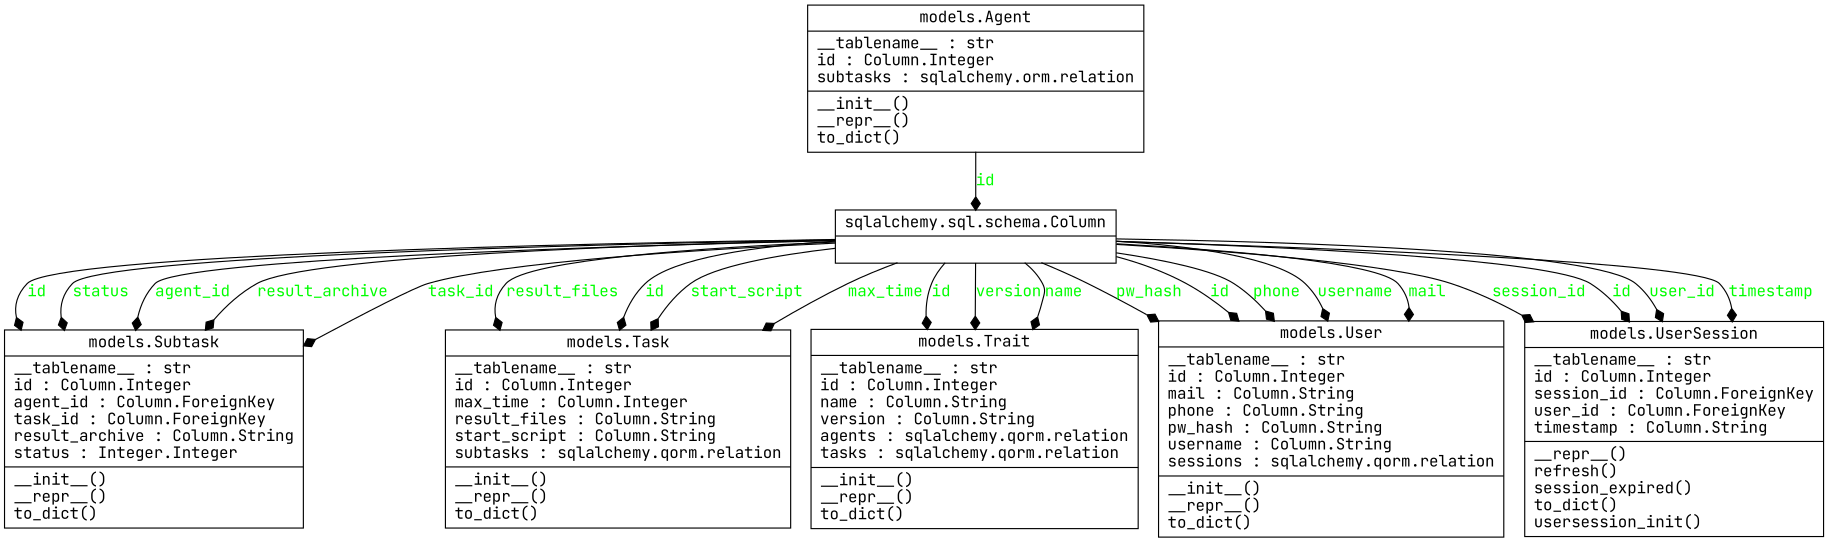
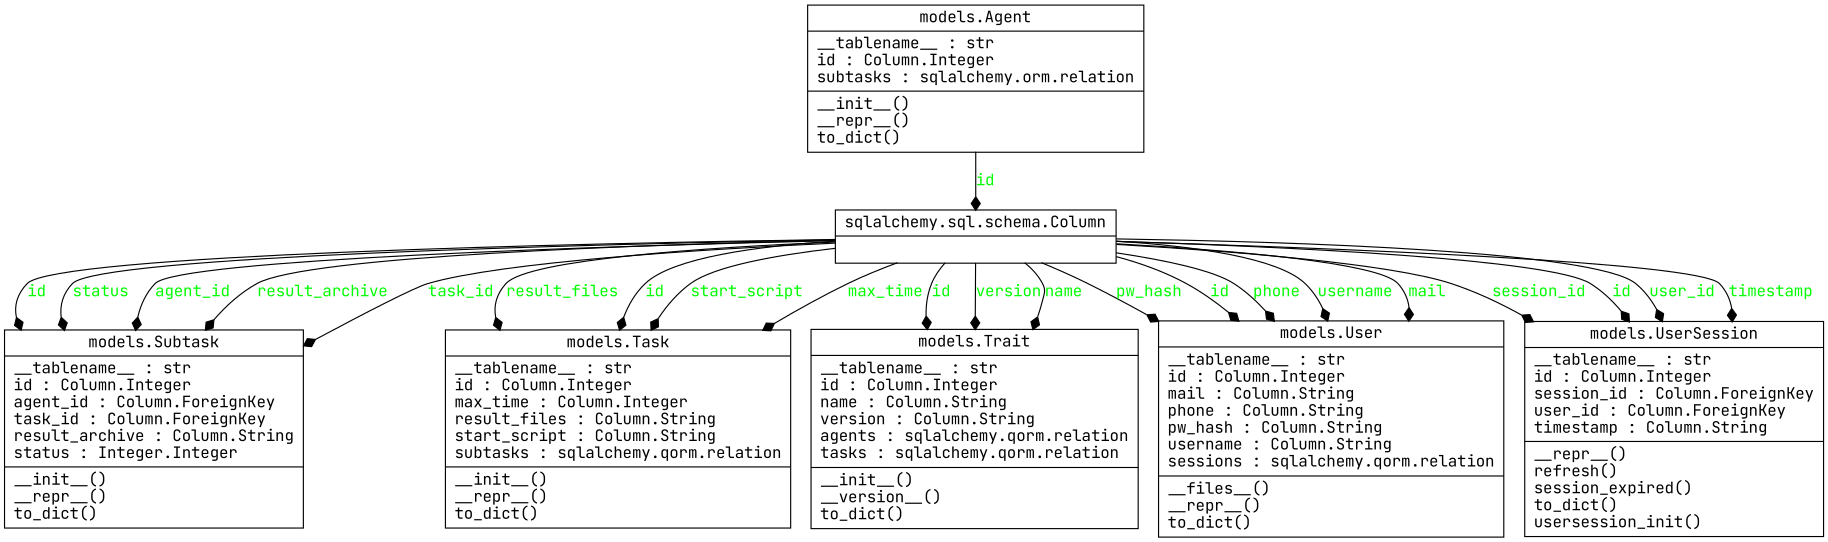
node "models.User": text "__init__()" -> "__files__()"
node "models.Trait": text "__repr__()" -> "__version__()"
